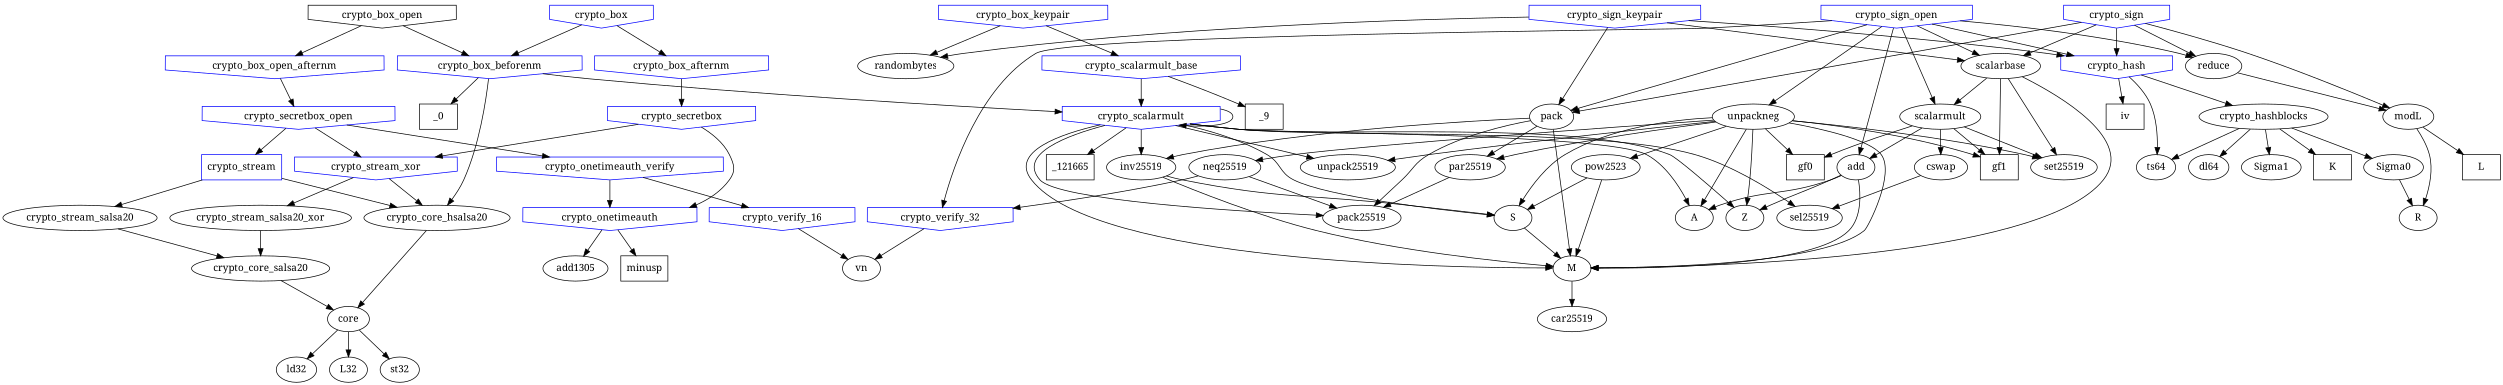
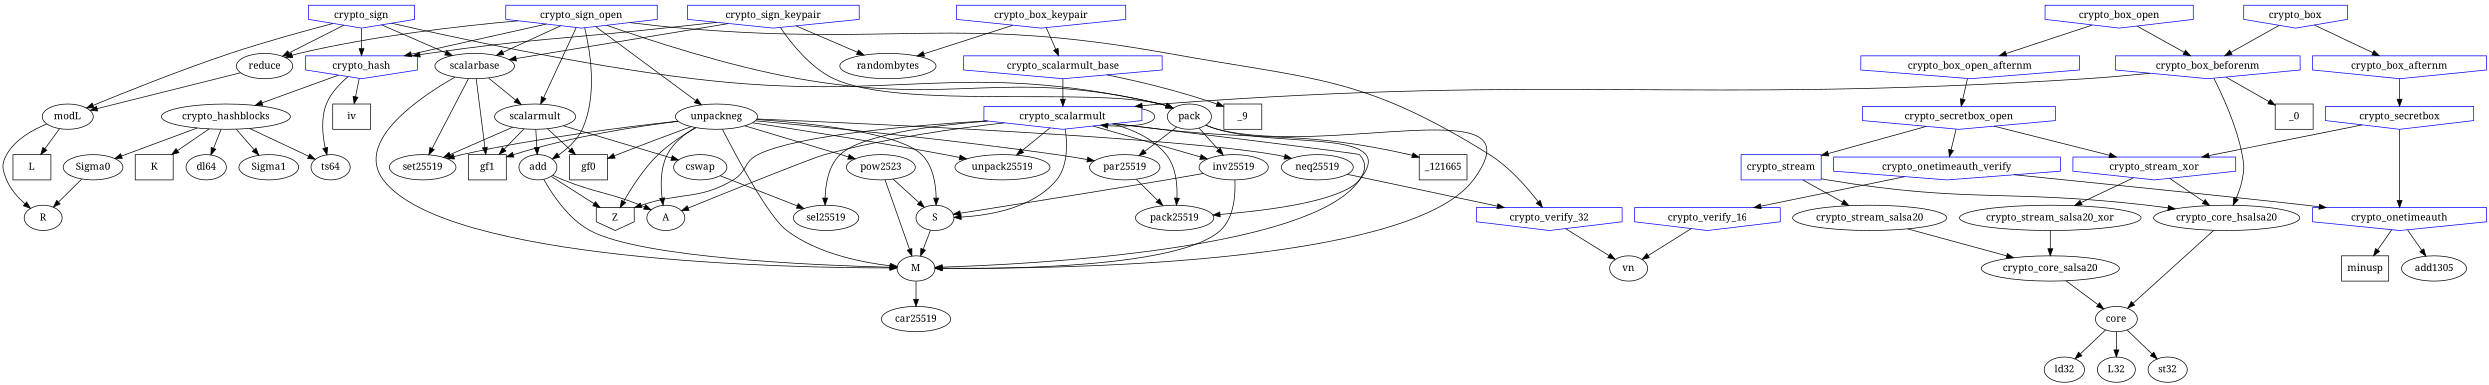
node "crypto_box_open": color black -> blue
edge "neq25519" -> "pack25519": removed
node "Z": shape ellipse -> invhouse
